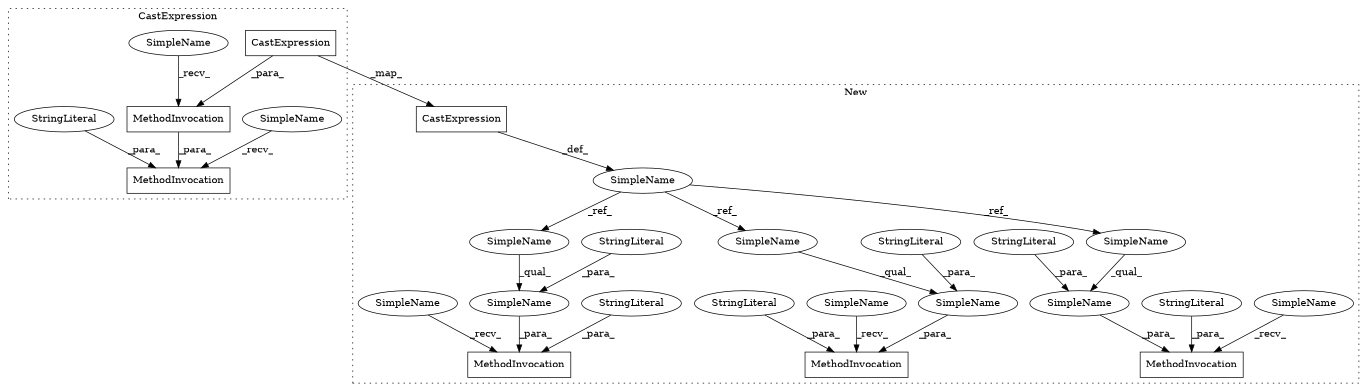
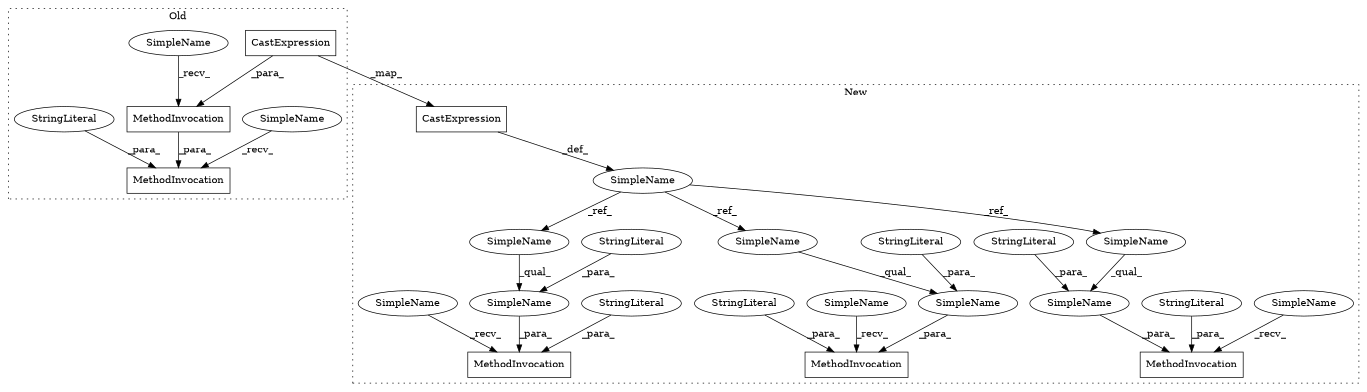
cluster "CastExpression": label "CastExpression" -> "Old"
